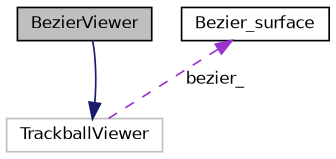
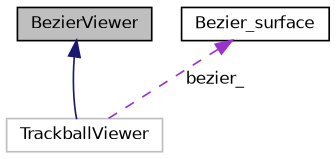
edge "BezierViewer" -> "TrackballViewer": reversed
